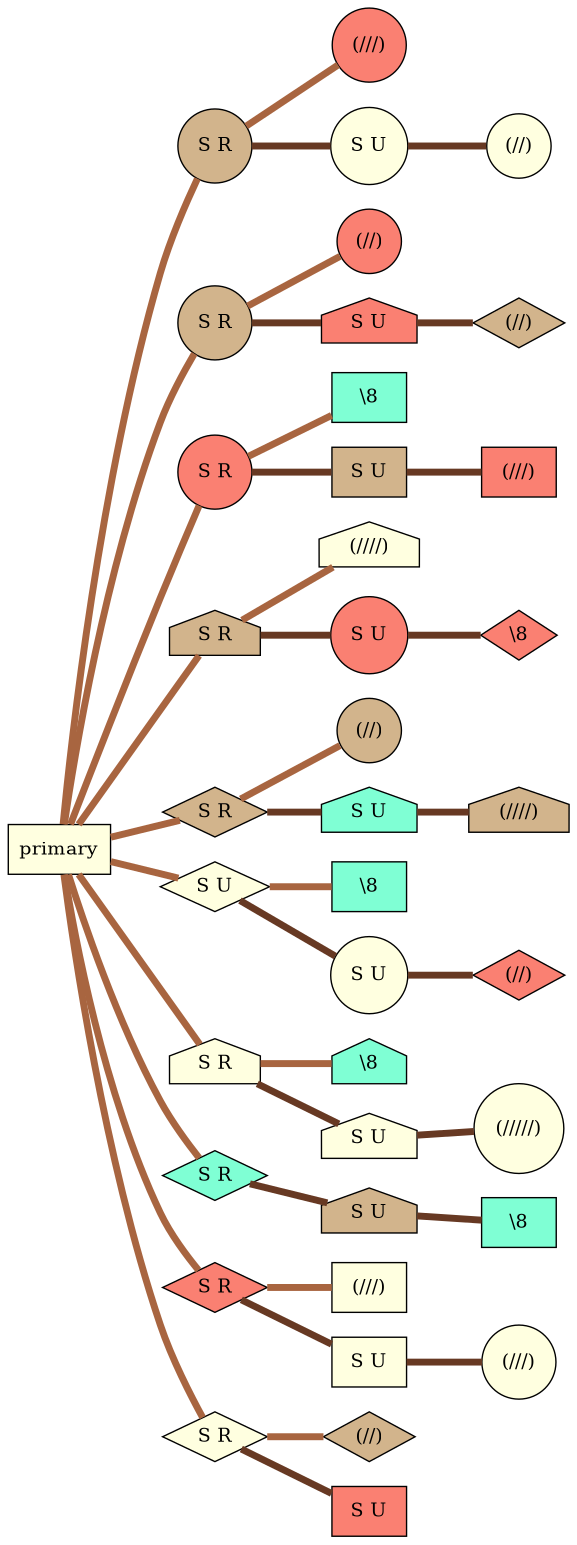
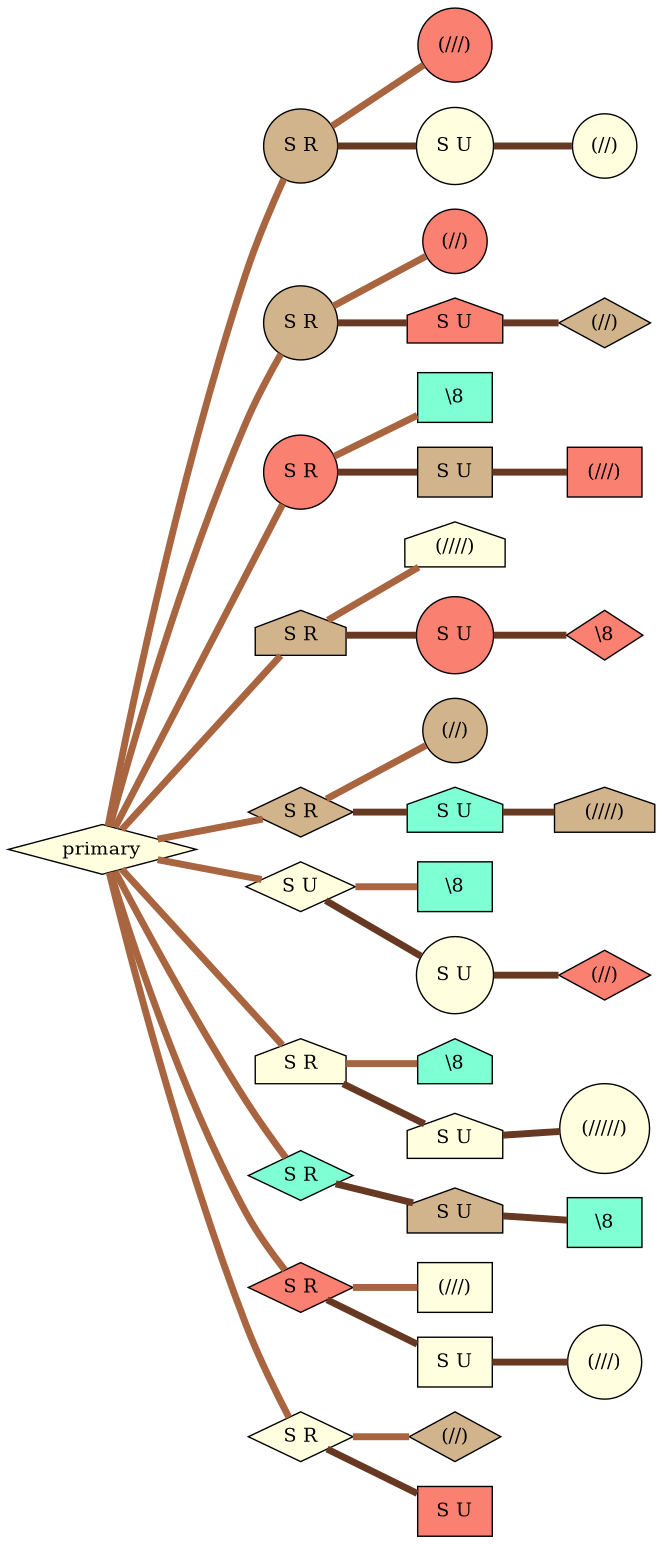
node "primary": shape box -> diamond
